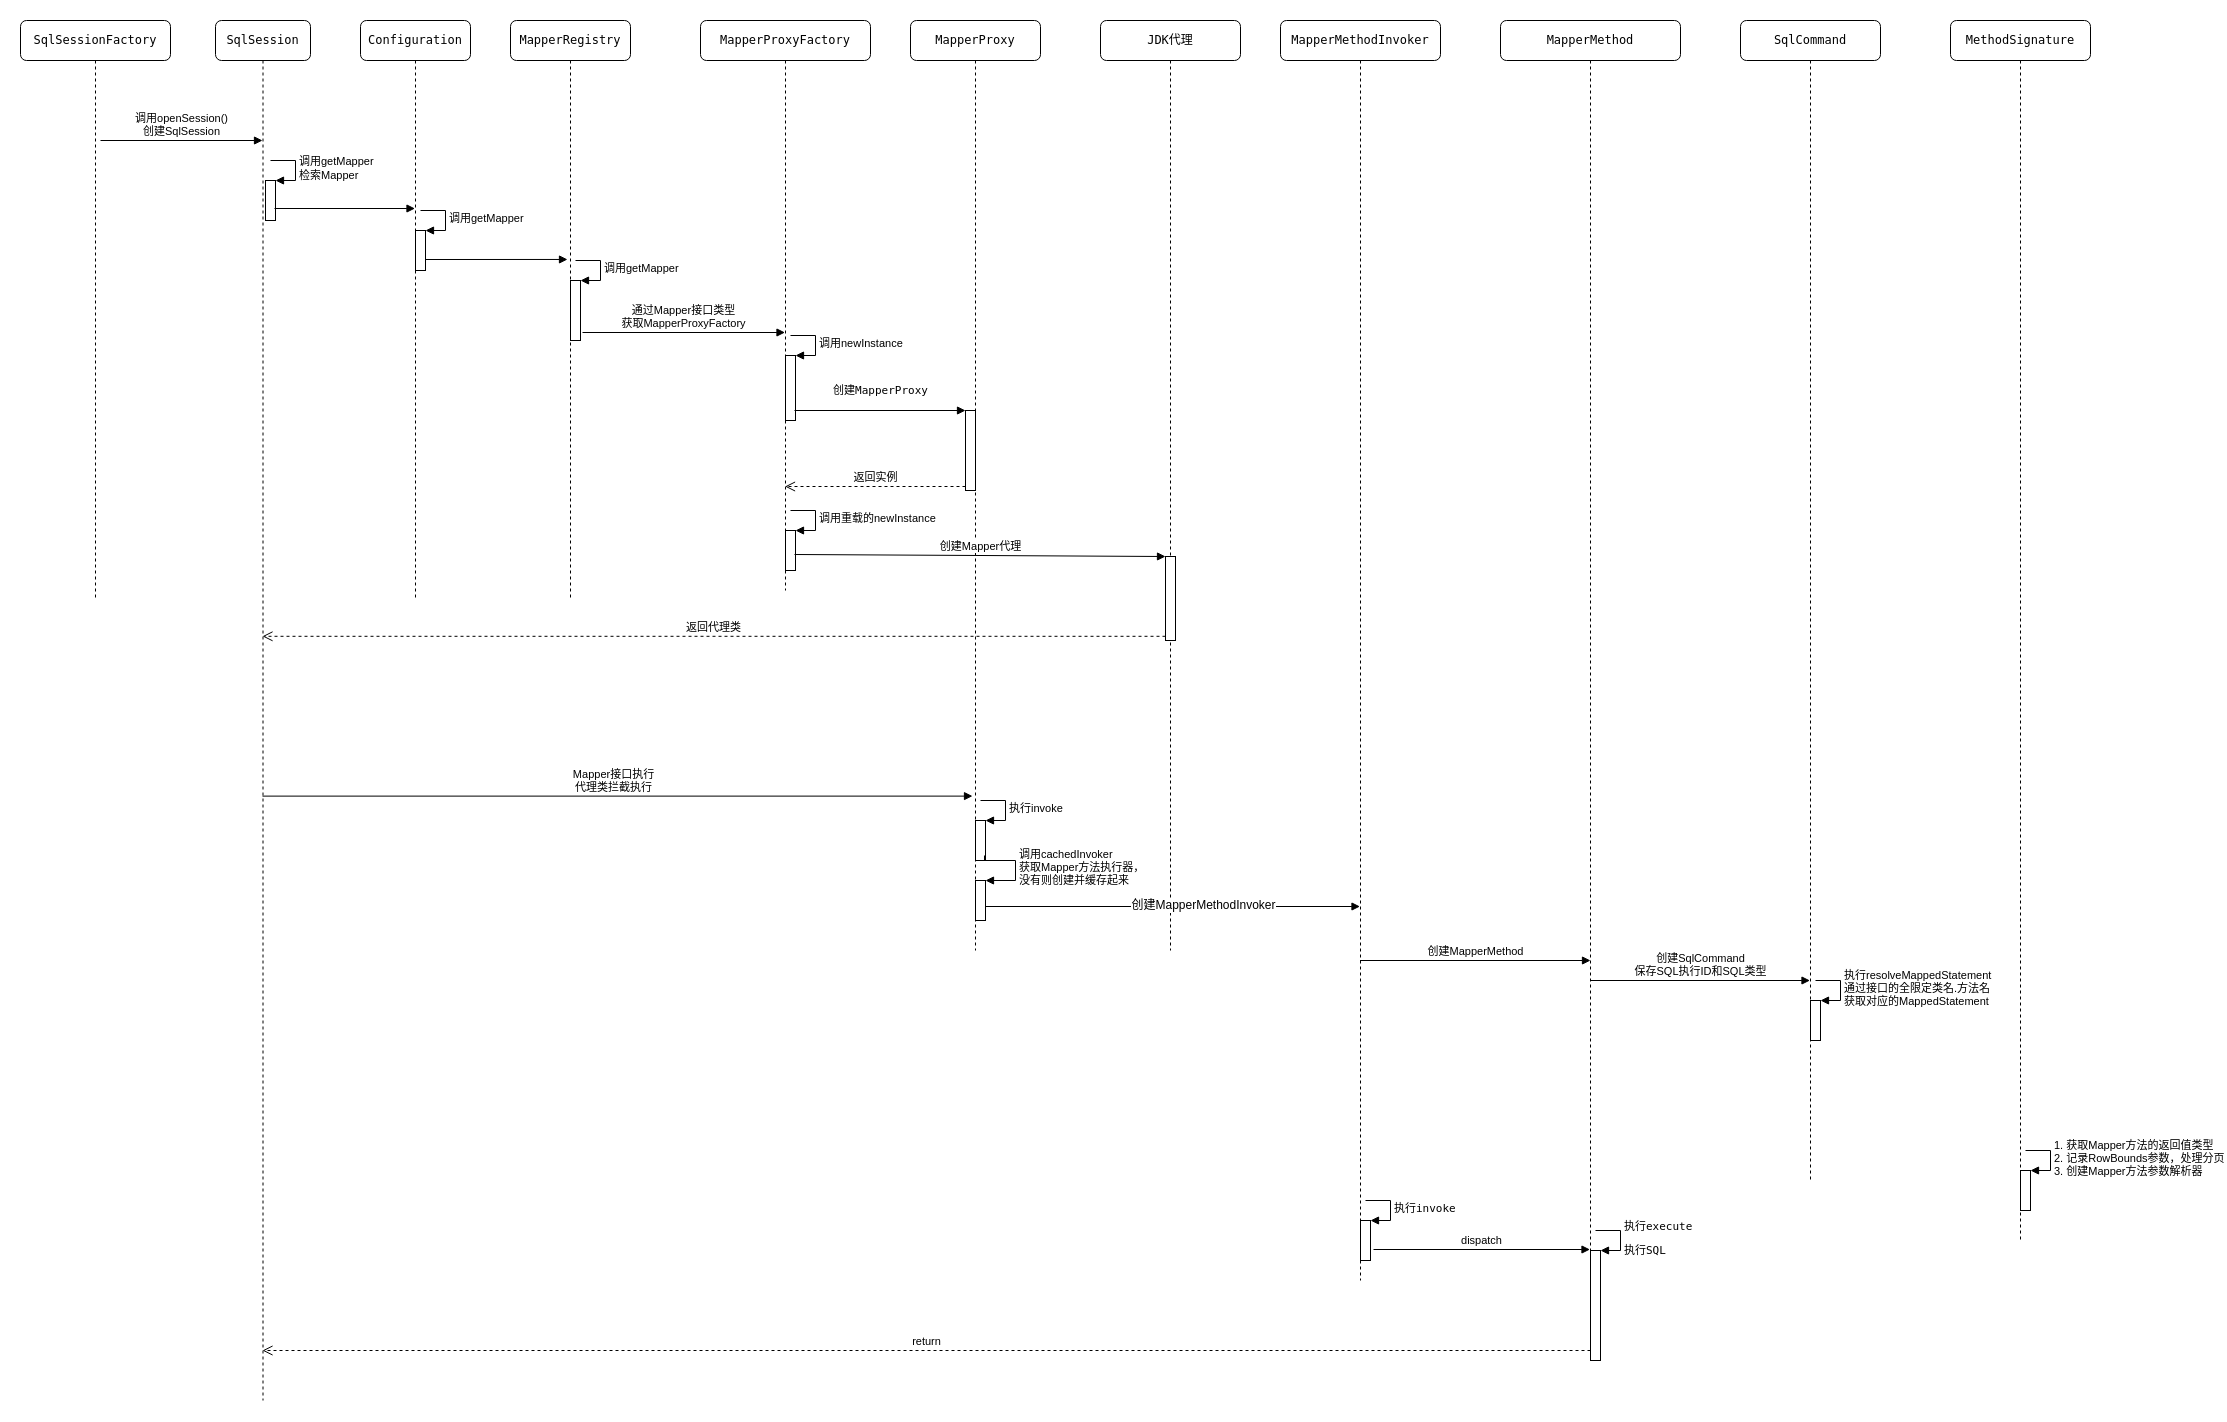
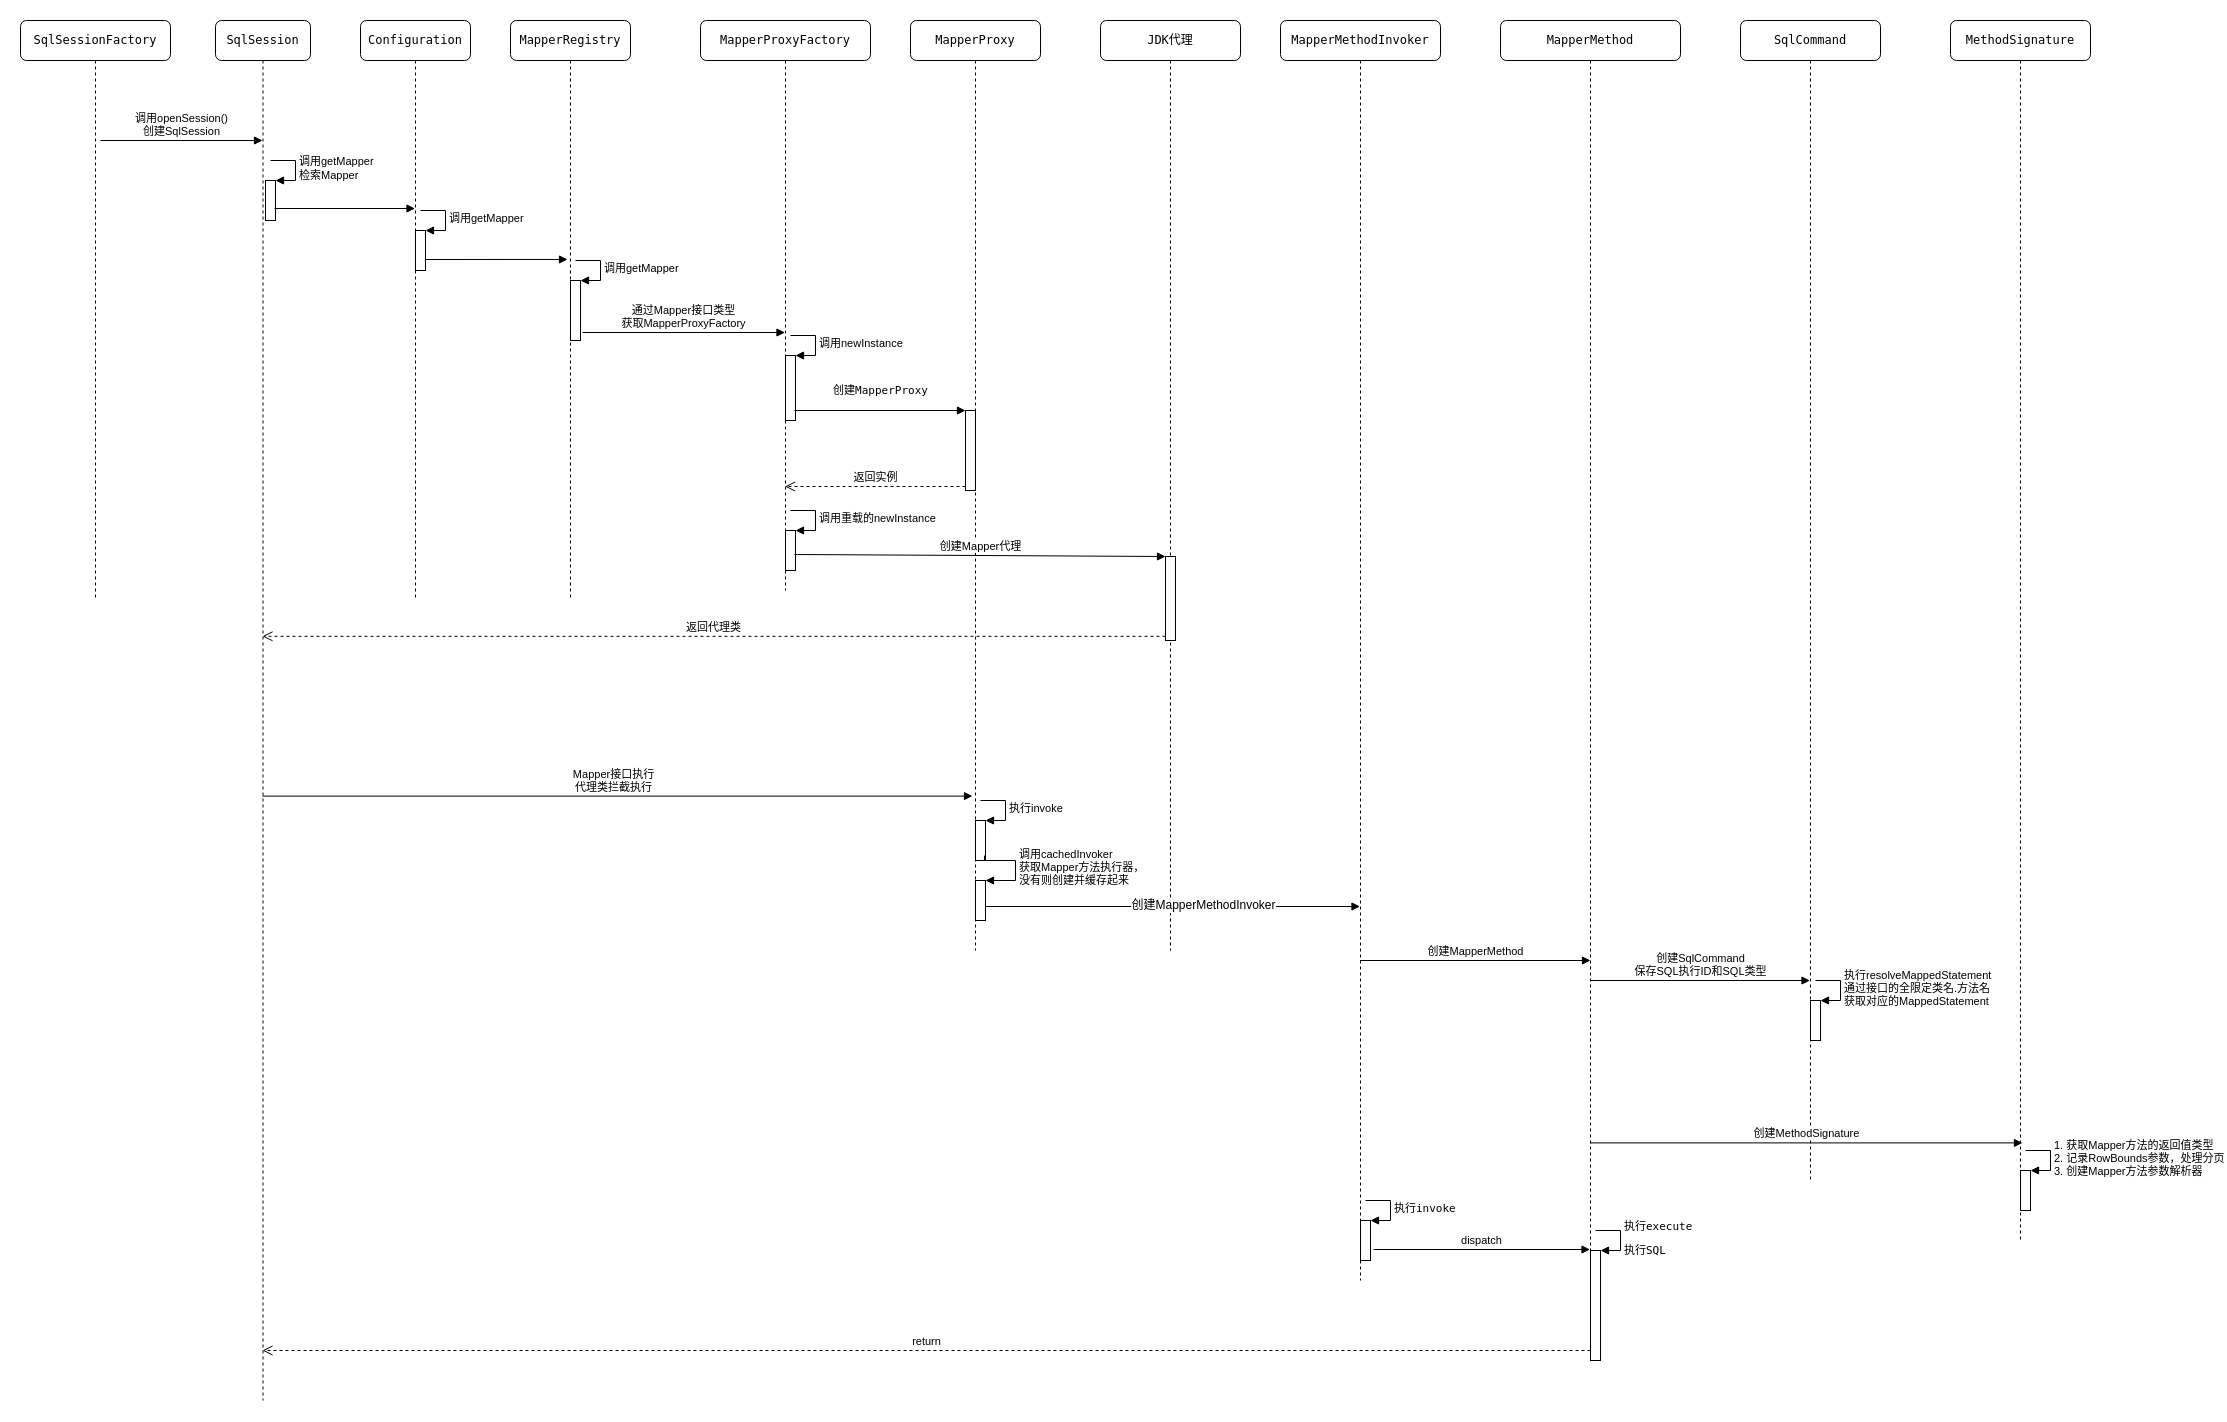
edge "MapperMethod" -> "MethodSignature": added, label "创建MethodSignature"
